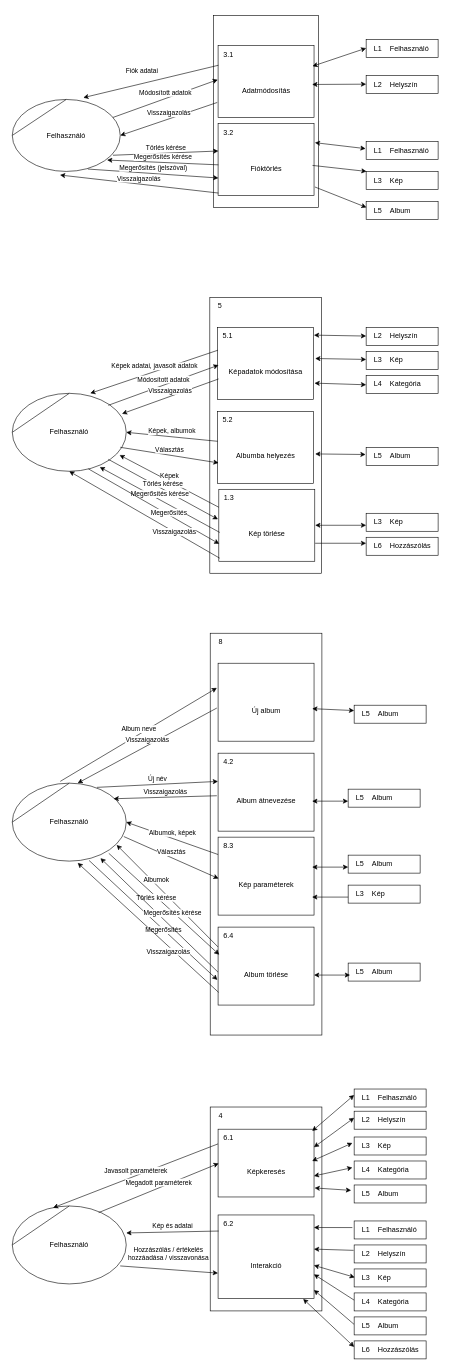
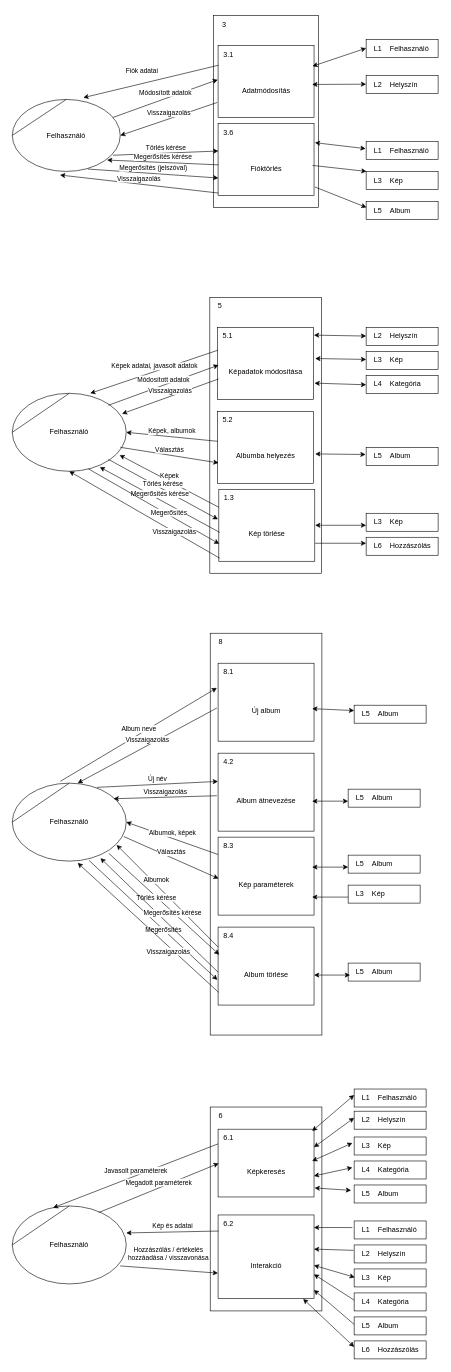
node "3": added
node "3.2": label "3.2" -> "3.6"
node "8.1": added
node "6.4": label "6.4" -> "8.4"
node "4": label "4" -> "6"
